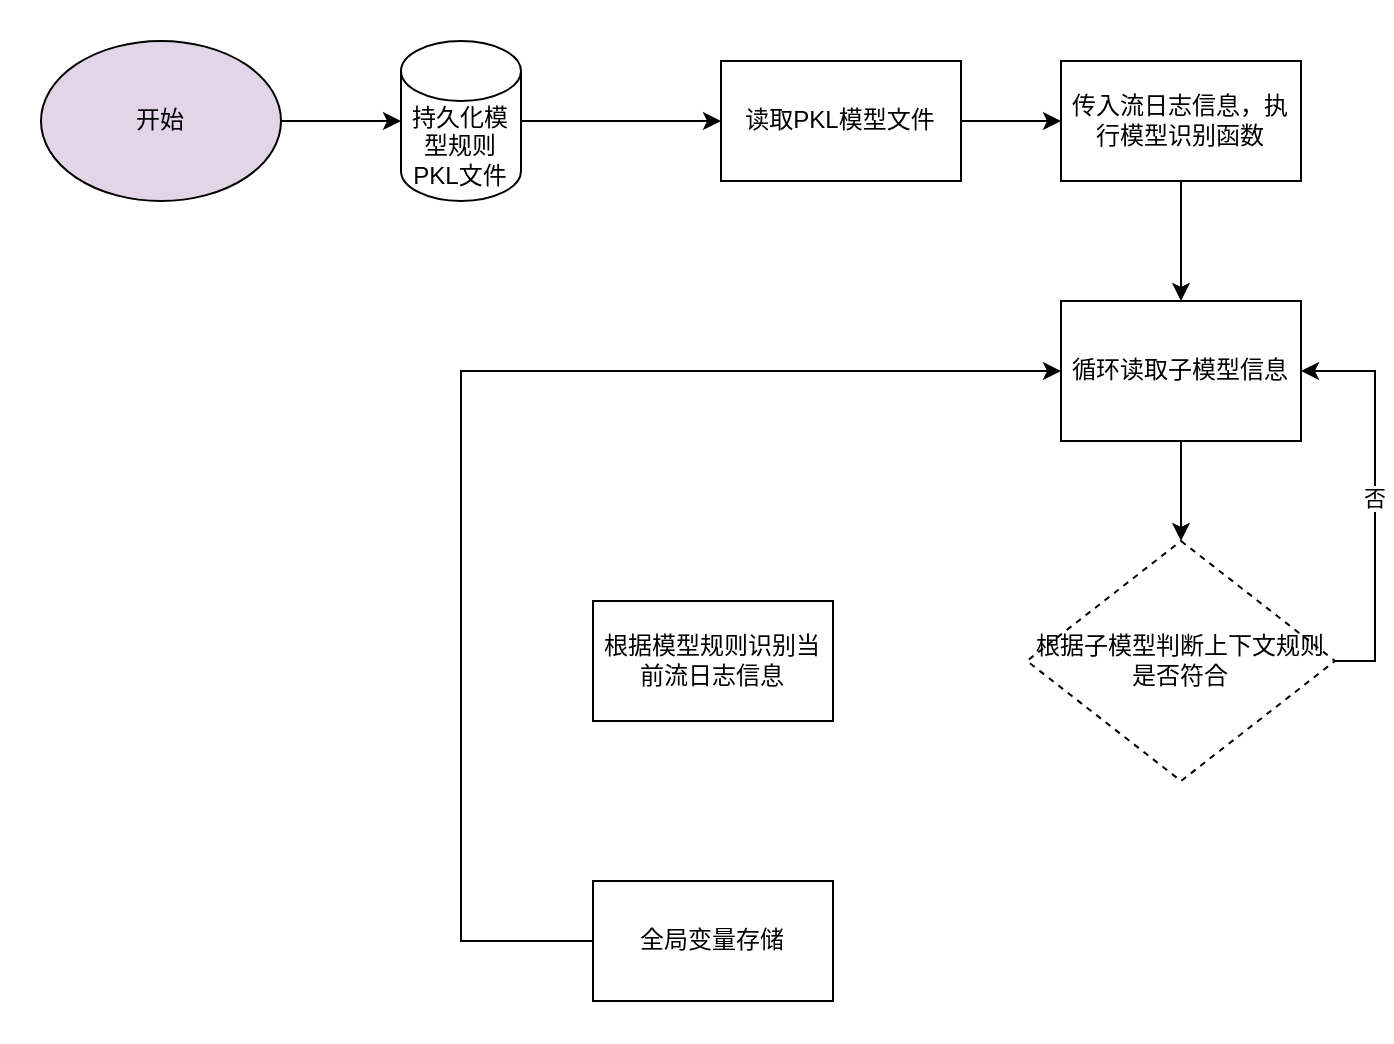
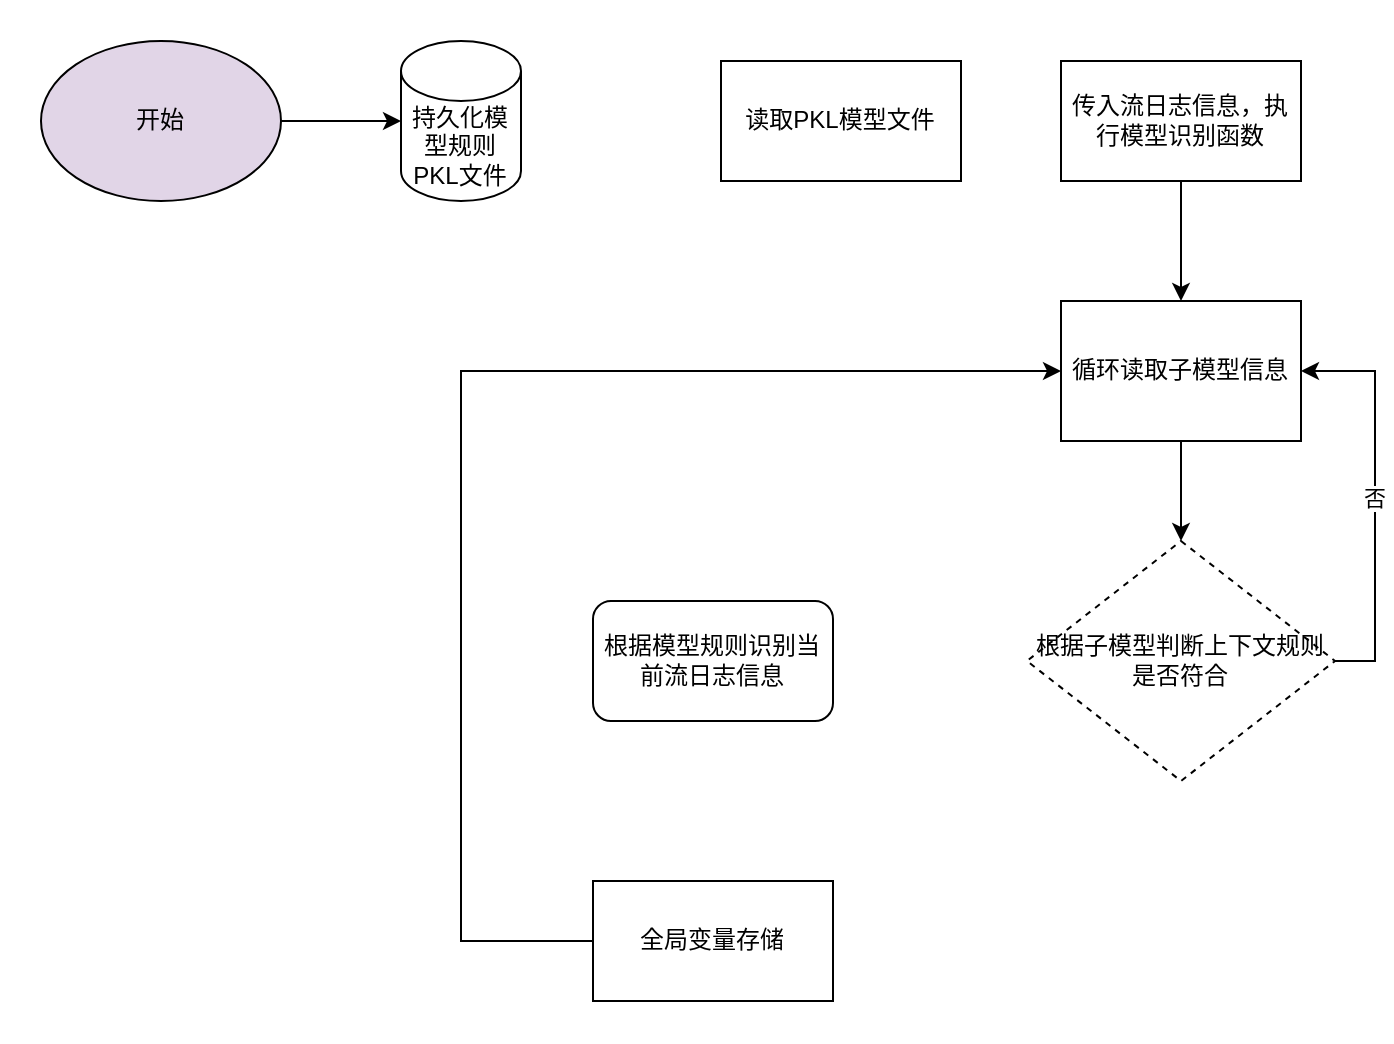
edge "持久化模型规则PKL文件" -> "读取PKL模型文件": removed
edge "读取PKL模型文件" -> "传入流日志信息，执行模型识别函数": removed
node "根据模型规则识别当前流日志信息": shape rectangle -> rounded rectangle
